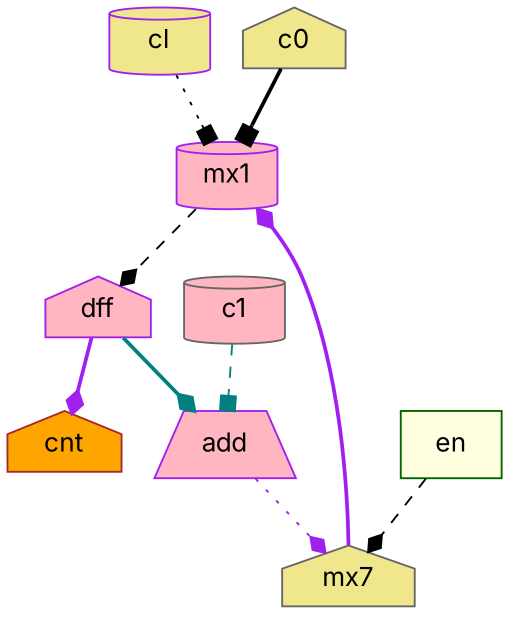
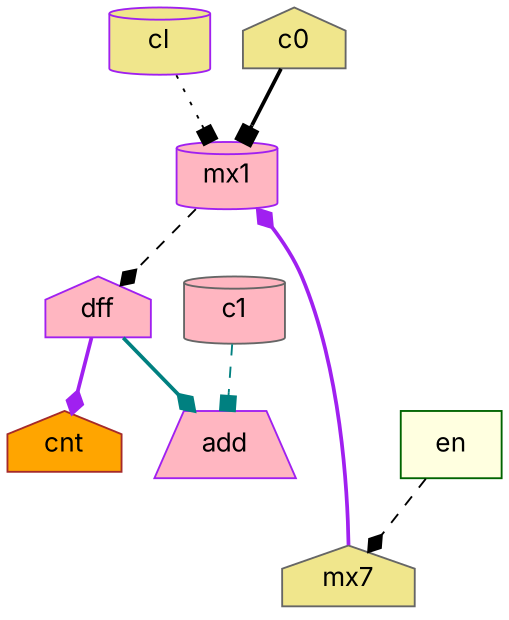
edge "add" -> "mx7": removed
